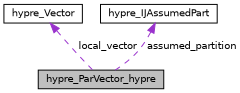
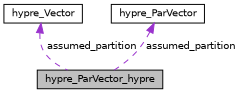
node "hypre_IJAssumedPart": label "hypre_IJAssumedPart" -> "hypre_ParVector"
edge "hypre_ParVector_hypre" -> "hypre_Vector": label " local_vector" -> " assumed_partition"
